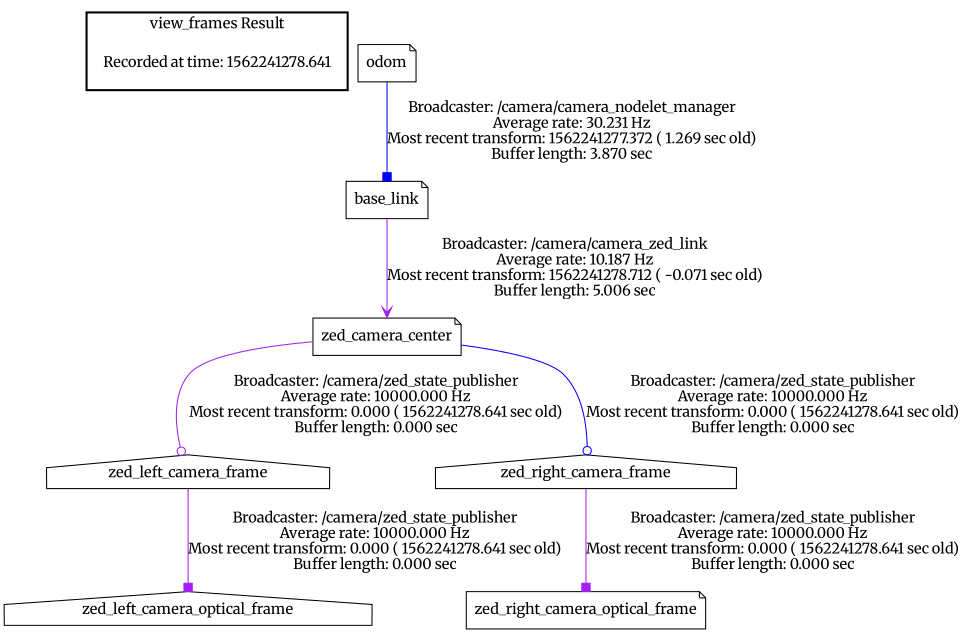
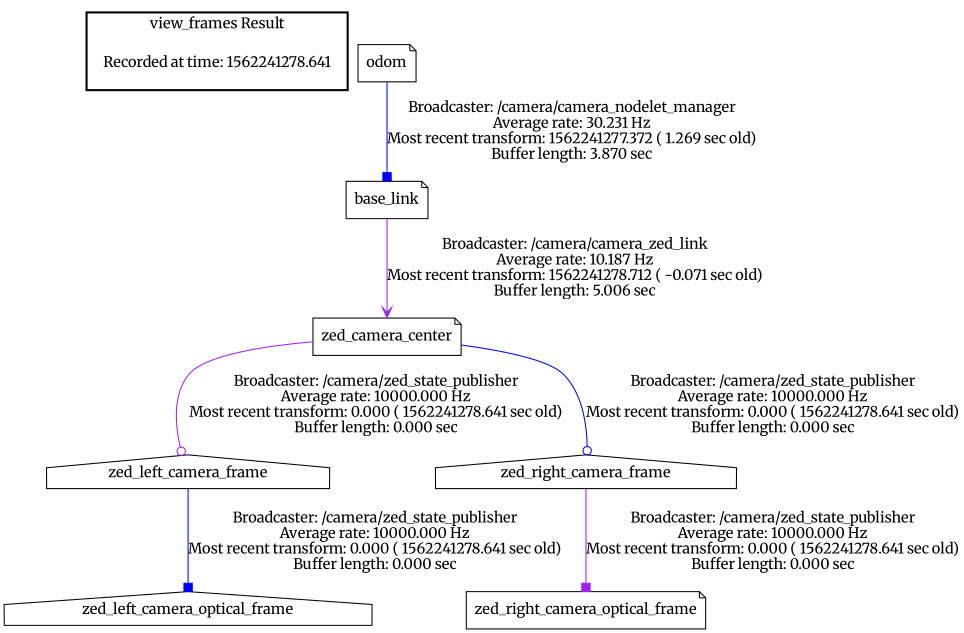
edge "zed_left_camera_frame" -> "zed_left_camera_optical_frame": color purple -> blue
